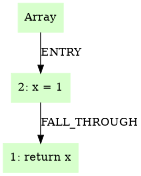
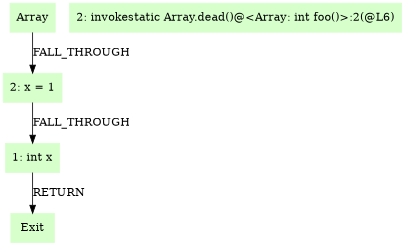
node "2: invokestatic Array.dead()@<Array: int foo()>:2(@L6)": added
edge "Array" -> "2: x = 1": label "ENTRY" -> "FALL_THROUGH"
node "1: return x": label "1: return x" -> "1: int x"
node "Exit": added
